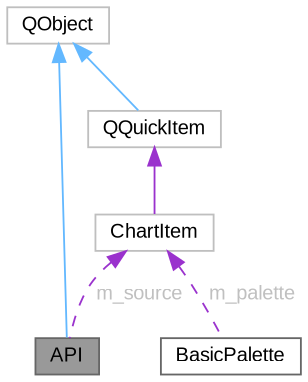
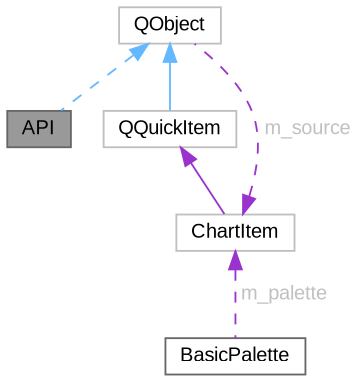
edge "API" -> "QObject": style solid -> dashed
edge "API" -> "ChartItem": now "QObject" -> "ChartItem"
